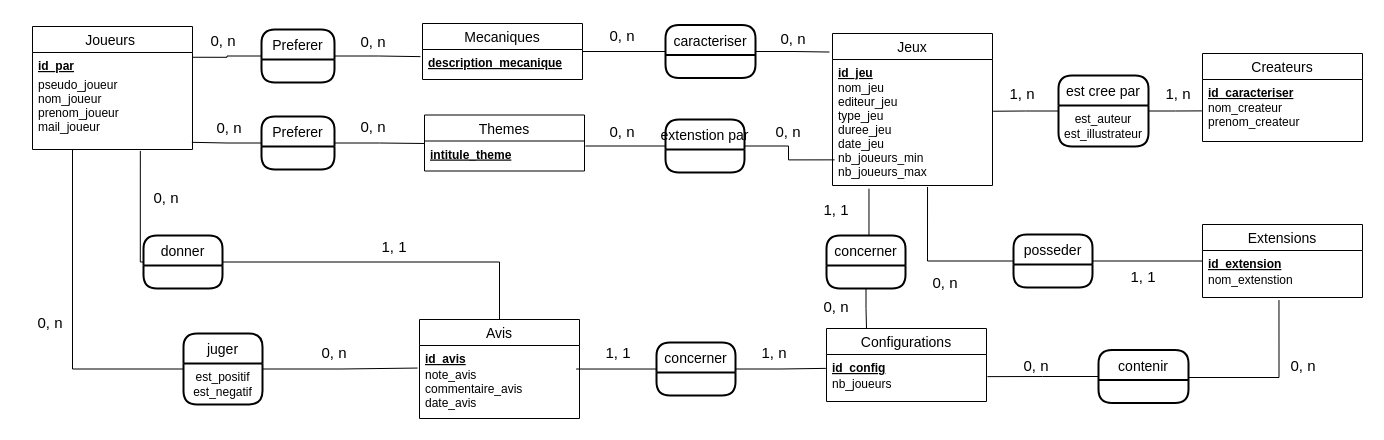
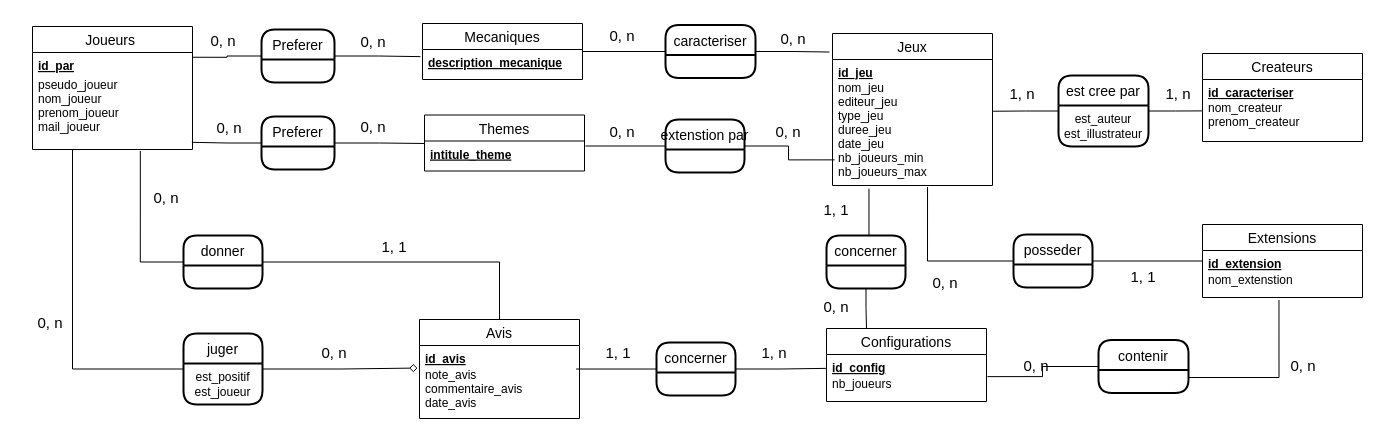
node "donner": moved (183, 262) -> (223, 262)
edge "juger" -- "note_avis commentaire_avis date_avis": arrowhead none -> diamond
node "contenir": moved (1144, 377) -> (1144, 367)
node "est_positif est_negatif": label "est_positif est_negatif" -> "est_positif est_joueur"
